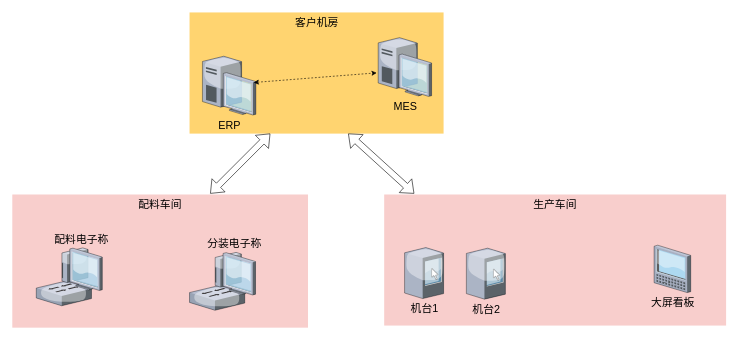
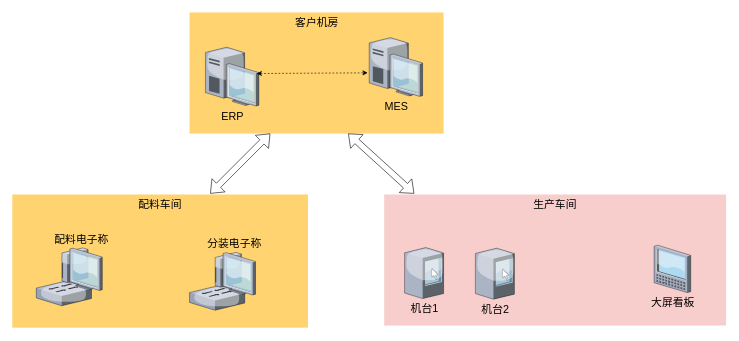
node "MES": moved (405, 67) -> (396, 67)
node "ERP": moved (229, 86) -> (232, 77)
node "配料车间": fillcolor #f8cecc -> #ffd470
node "机台2": moved (486, 274) -> (495, 274)
